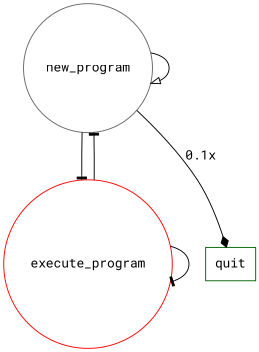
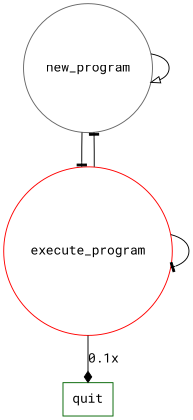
edge "new_program" -> "quit": now "execute_program" -> "quit"
